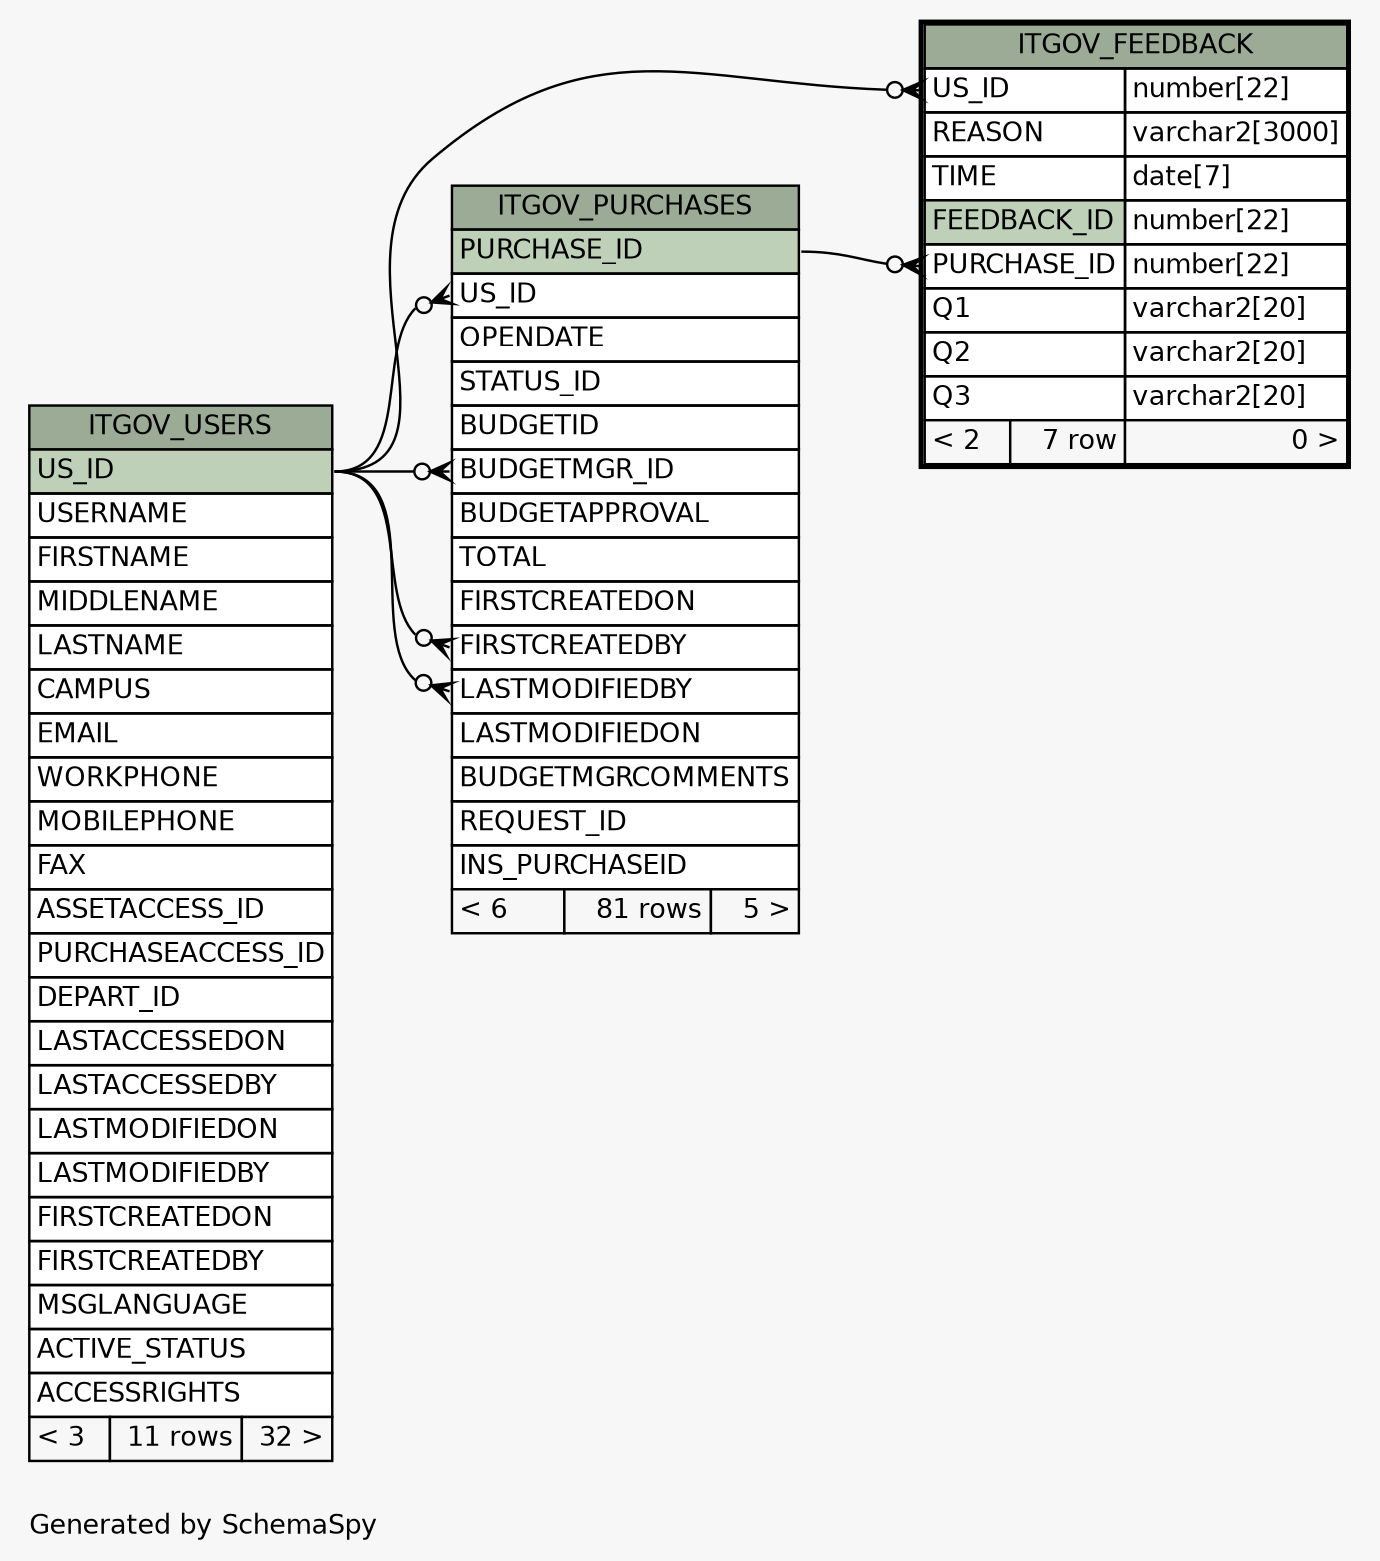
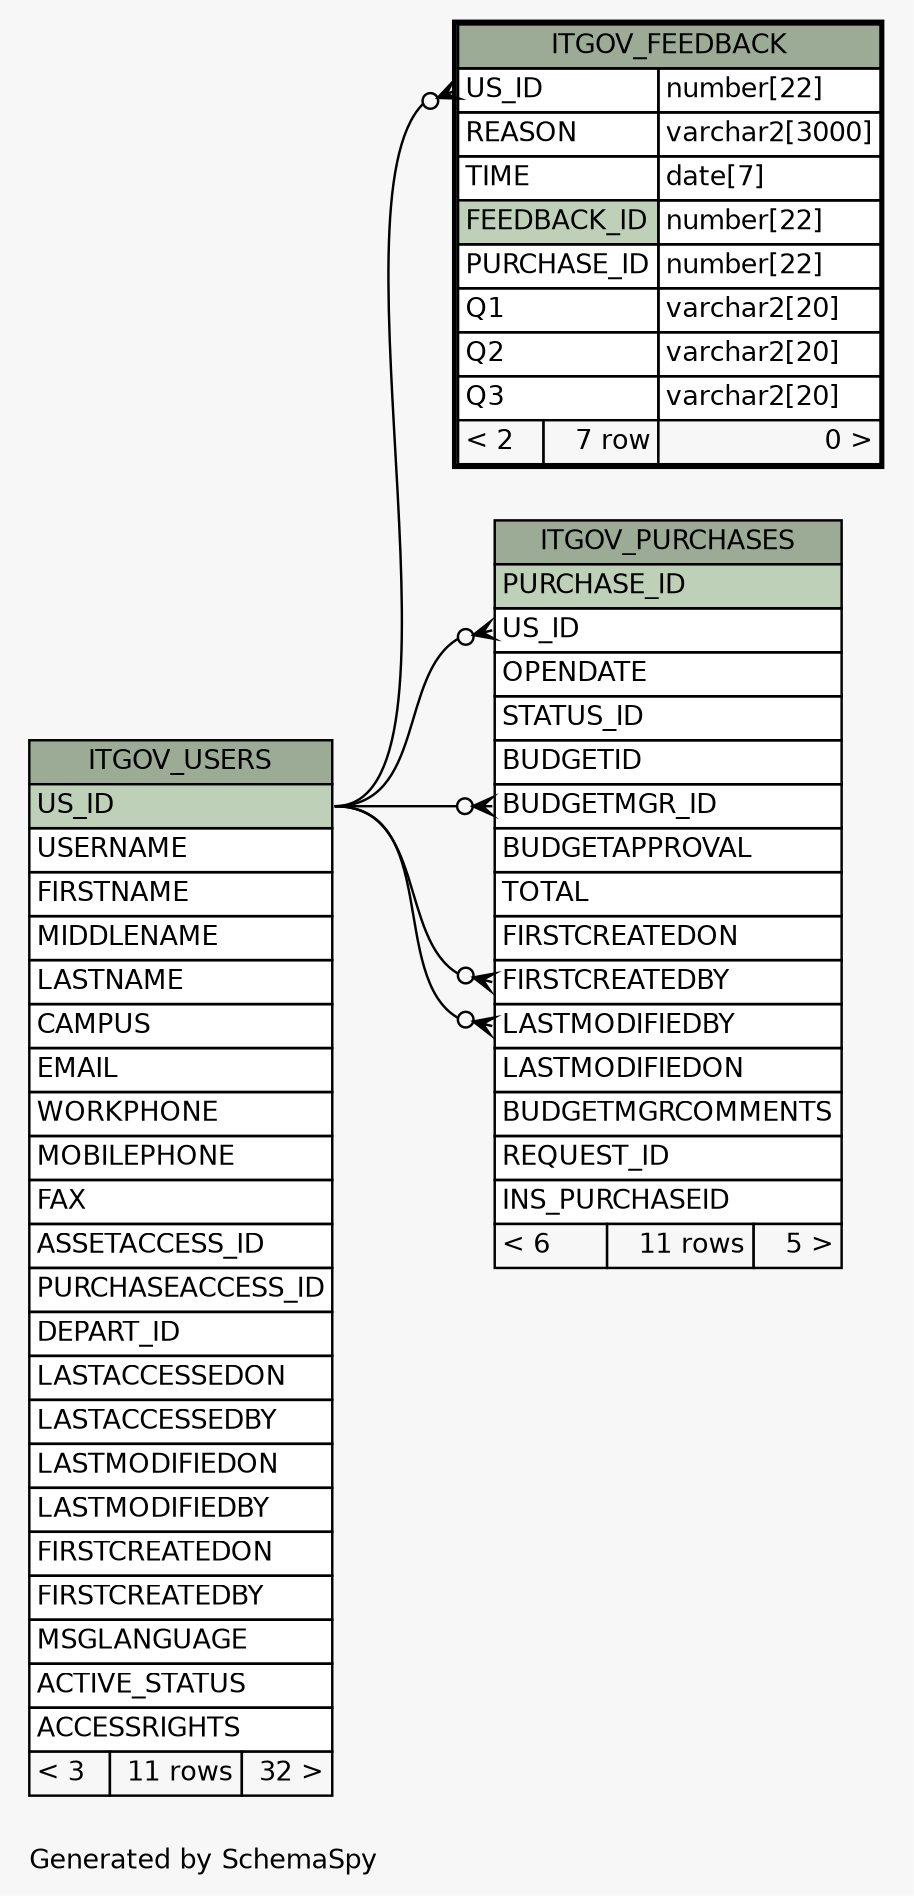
edge "ITGOV_PURCHASES" -> "ITGOV_FEEDBACK": removed
node "ITGOV_PURCHASES": text "81 rows" -> "11 rows"
